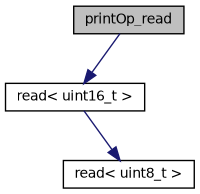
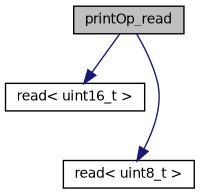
edge "read< uint16_t >" -> "read< uint8_t >": now "printOp_read" -> "read< uint8_t >"
